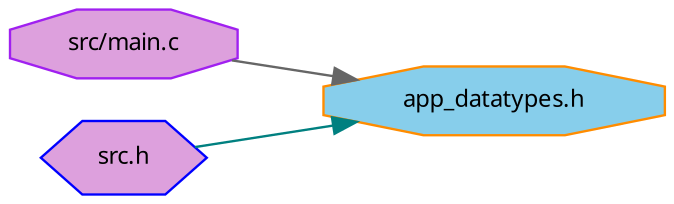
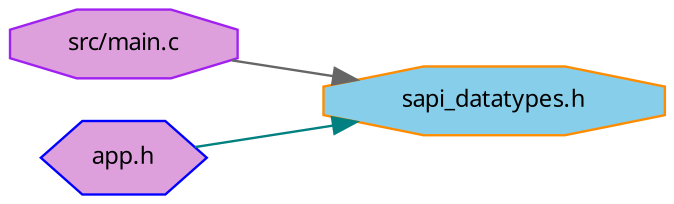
node "app_datatypes.h": label "app_datatypes.h" -> "sapi_datatypes.h"
node "src.h": label "src.h" -> "app.h"
